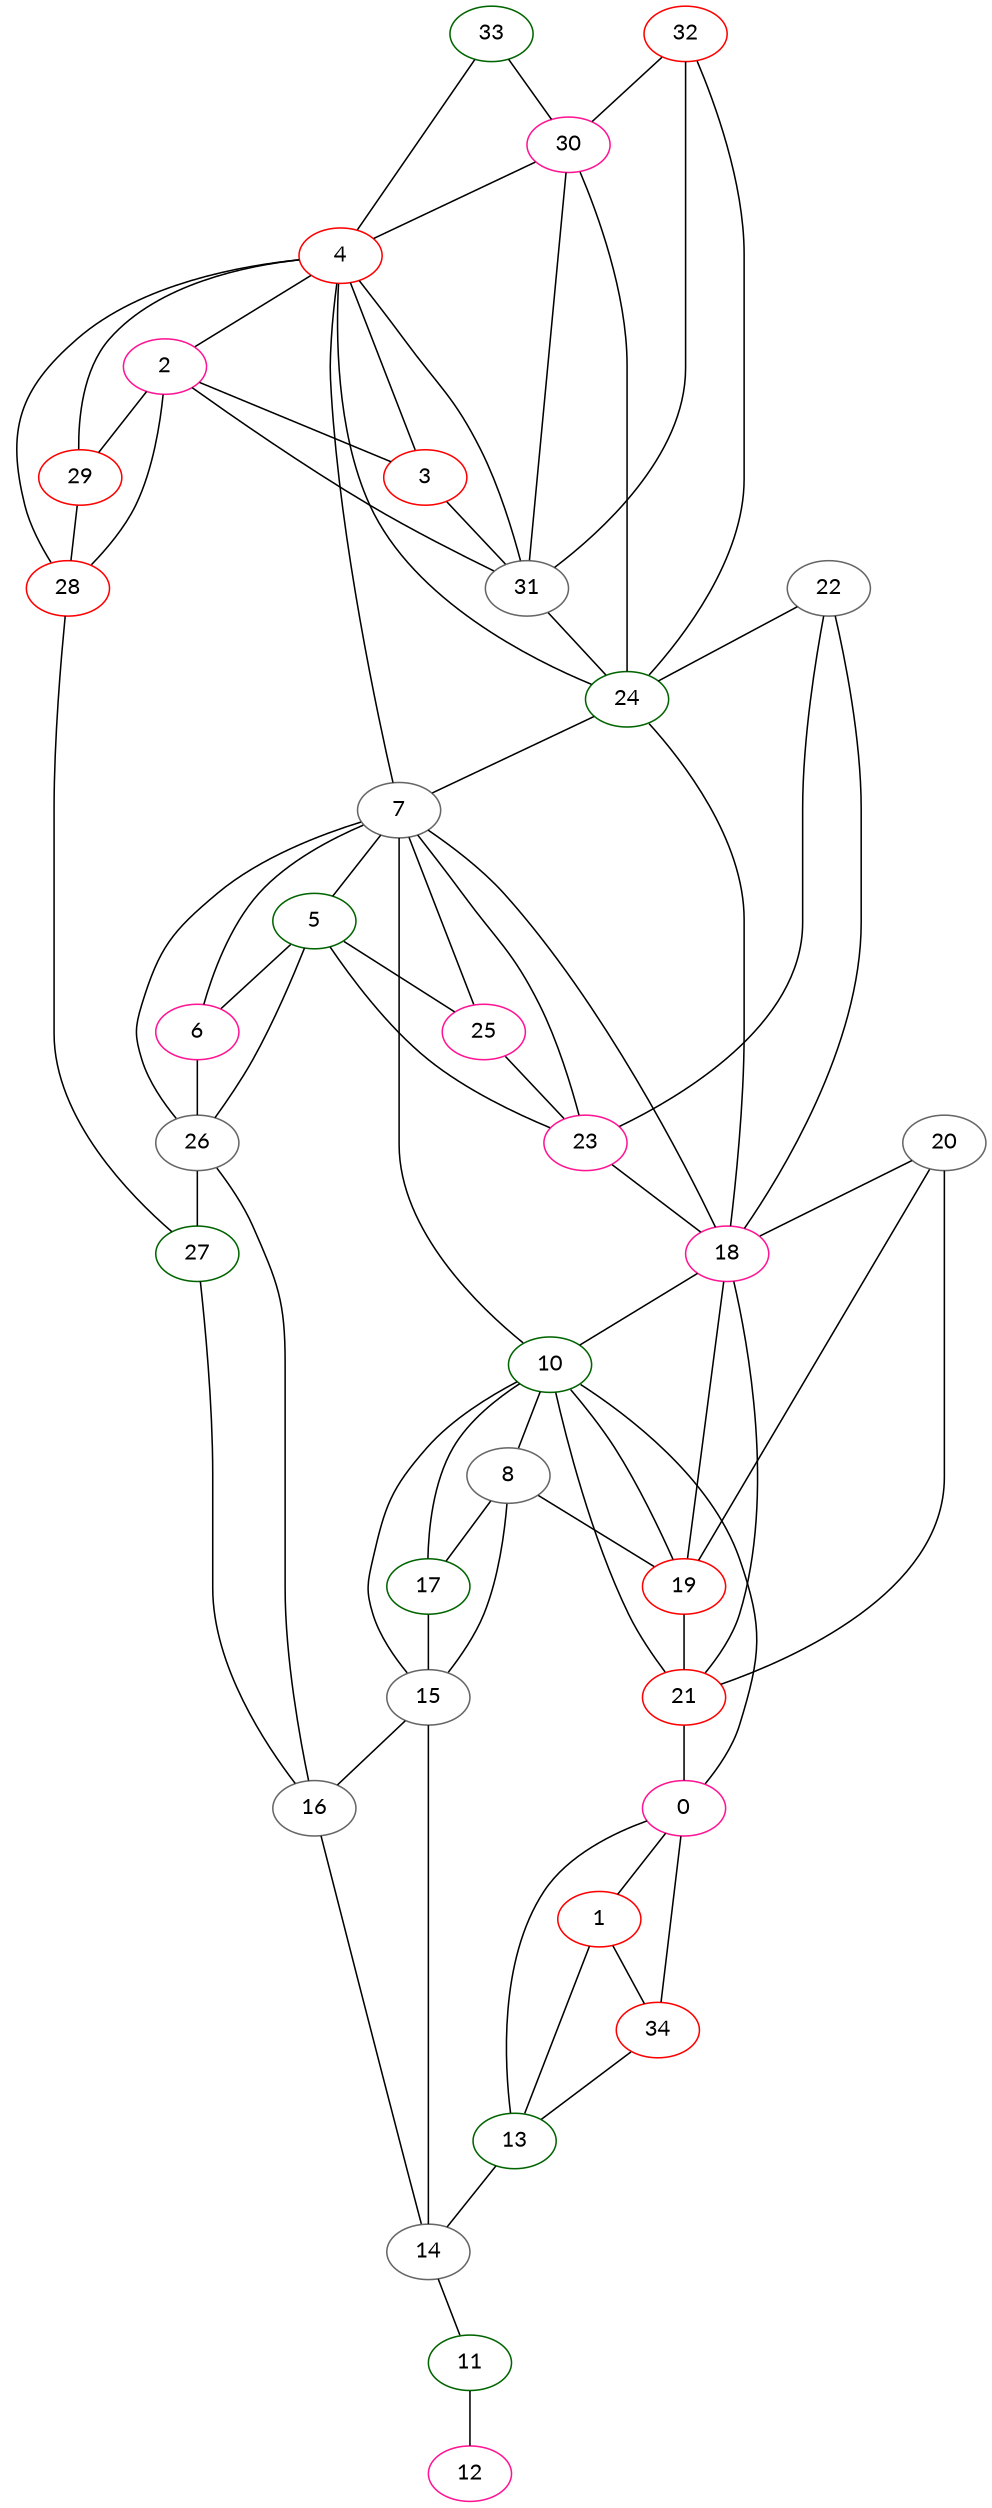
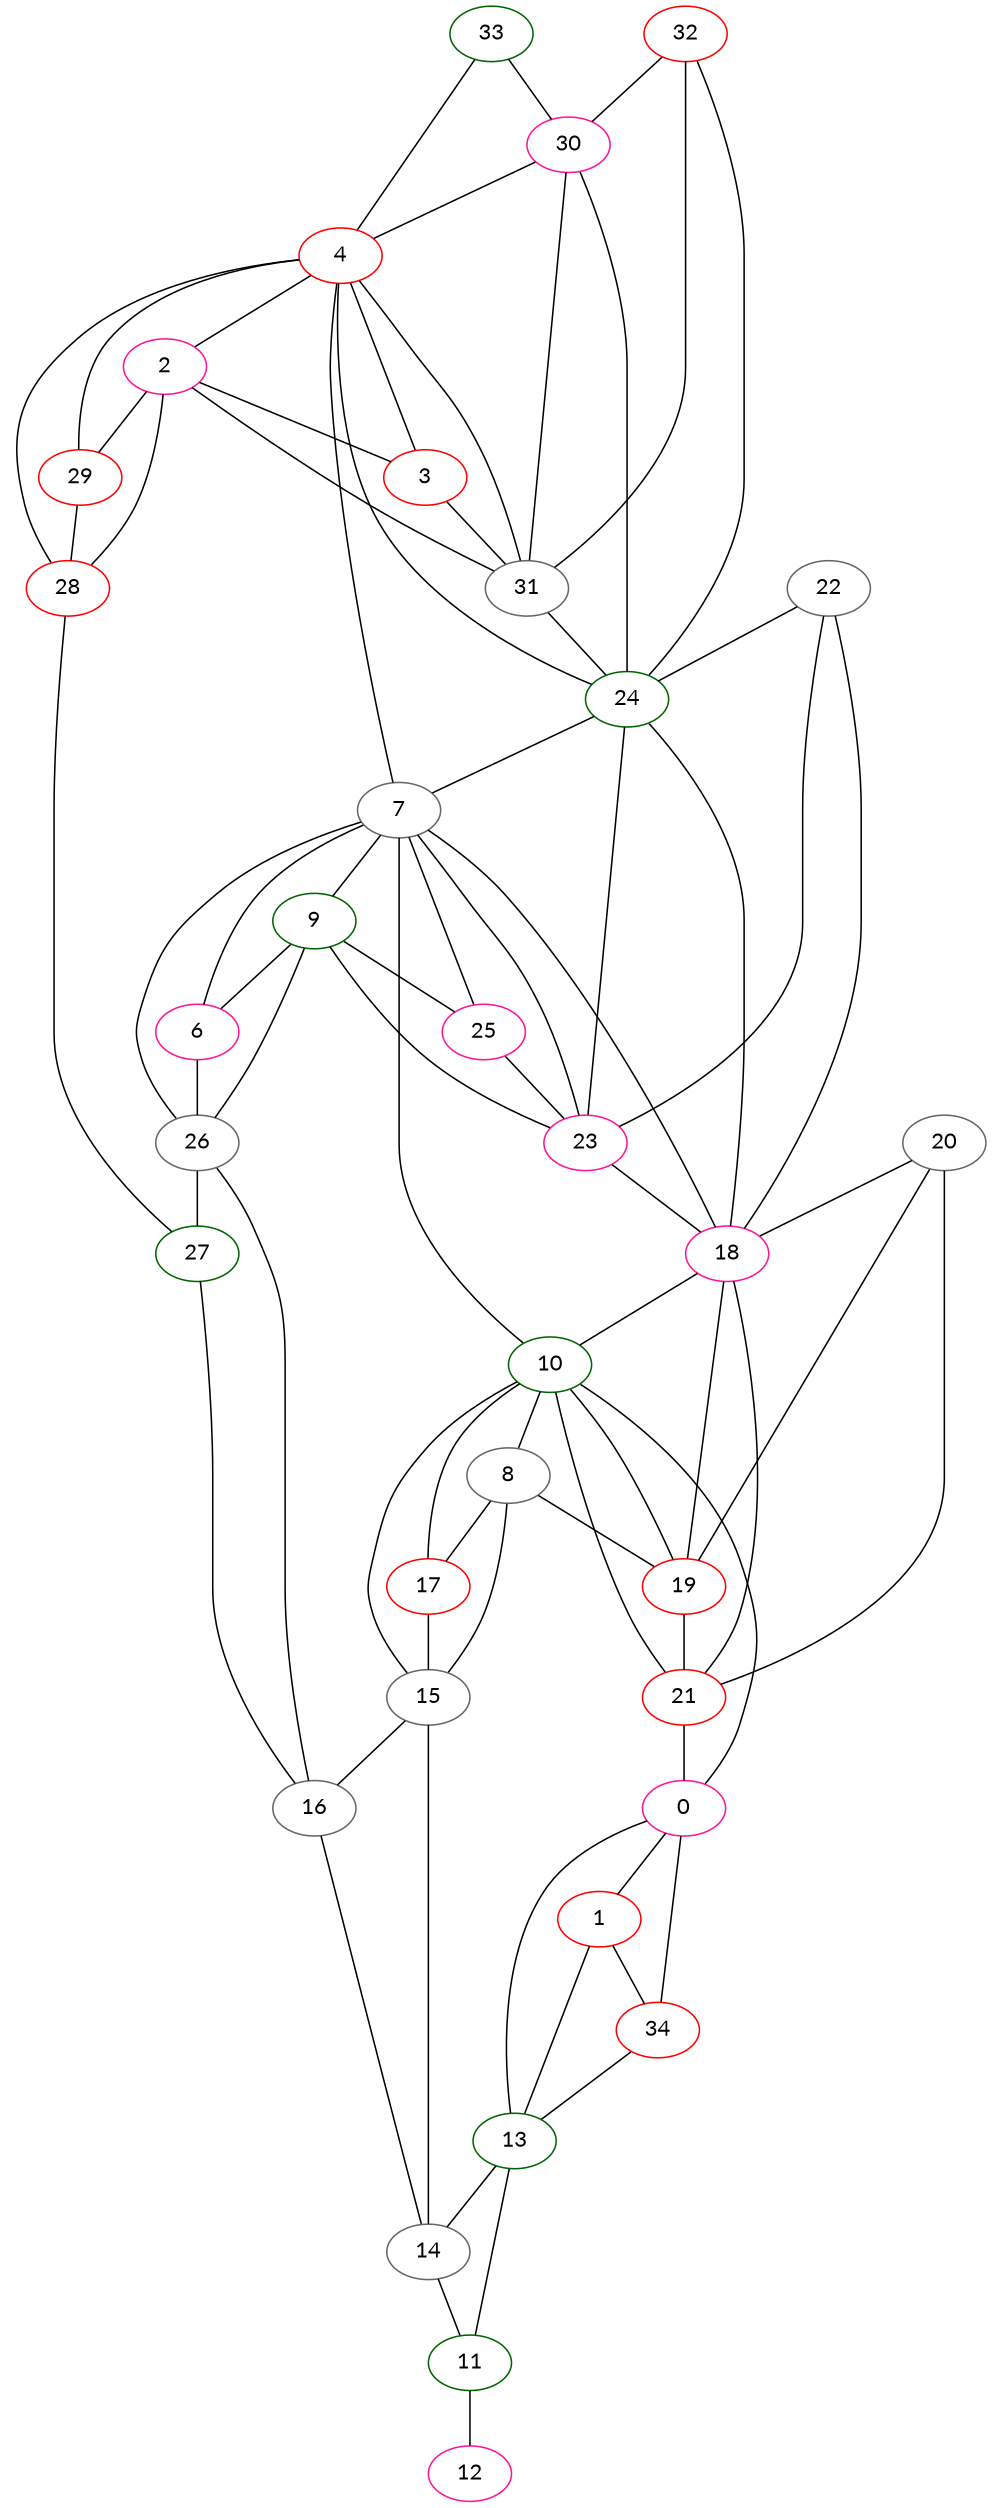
node "5": label "5" -> "9"
edge "24" -- "23": added
node "17": color darkgreen -> red
edge "13" -- "11": added
